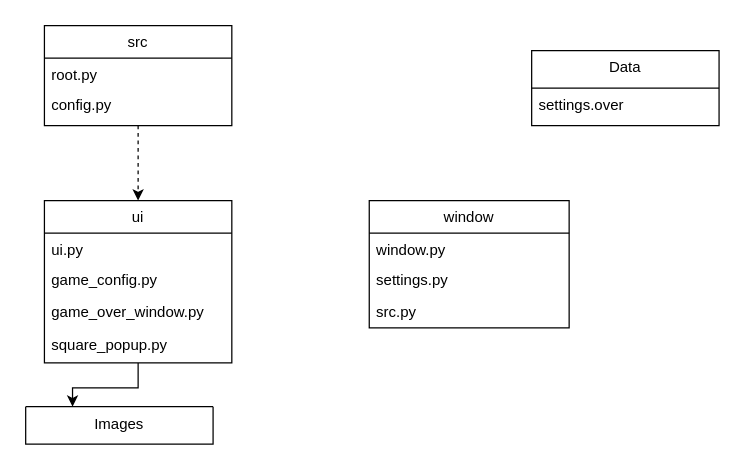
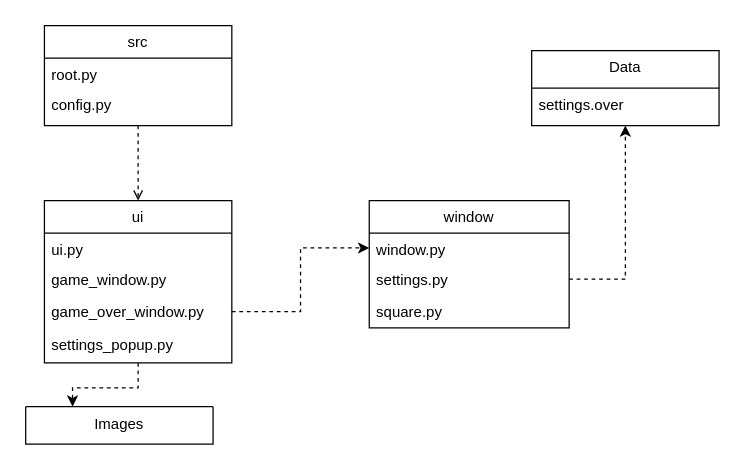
edge "src" -> "ui": arrowhead classic -> open
edge "settings.py" -> "Data": added
node "game_config.py": label "game_config.py" -> "game_window.py"
edge "game_over_window.py" -> "window.py": added
node "src.py": label "src.py" -> "square.py"
node "square_popup.py": label "square_popup.py" -> "settings_popup.py"
edge "ui" -> "Images": style solid -> dashed
